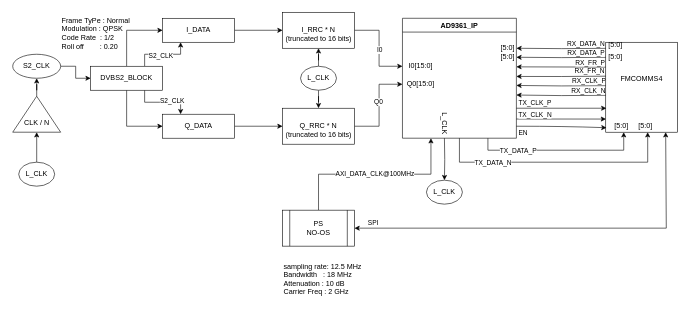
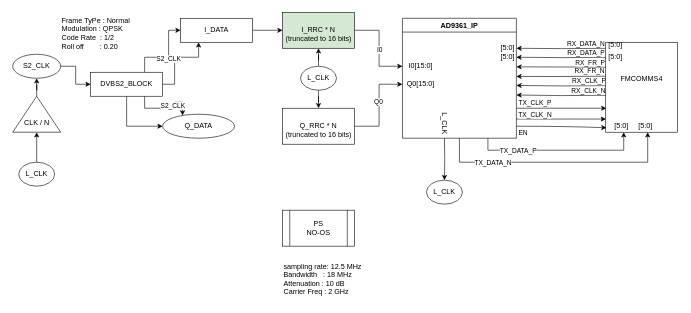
node "I_DATA": moved (198, 30) -> (216, 30)
node "I_RRC * N": fillcolor #ffffff -> #d5e8d4
node "DVBS2_BLOCK": moved (126, 78) -> (126, 84)
node "Q_DATA": shape rectangle -> ellipse
edge "Q_DATA" -> "Q_RRC * N": removed
edge "PS NO-OS" -> "AD9361_IP": removed, label "AXI_DATA_CLK@100MHz"
edge "FMCOMMS4" -- "PS NO-OS": removed, label "SPI"
